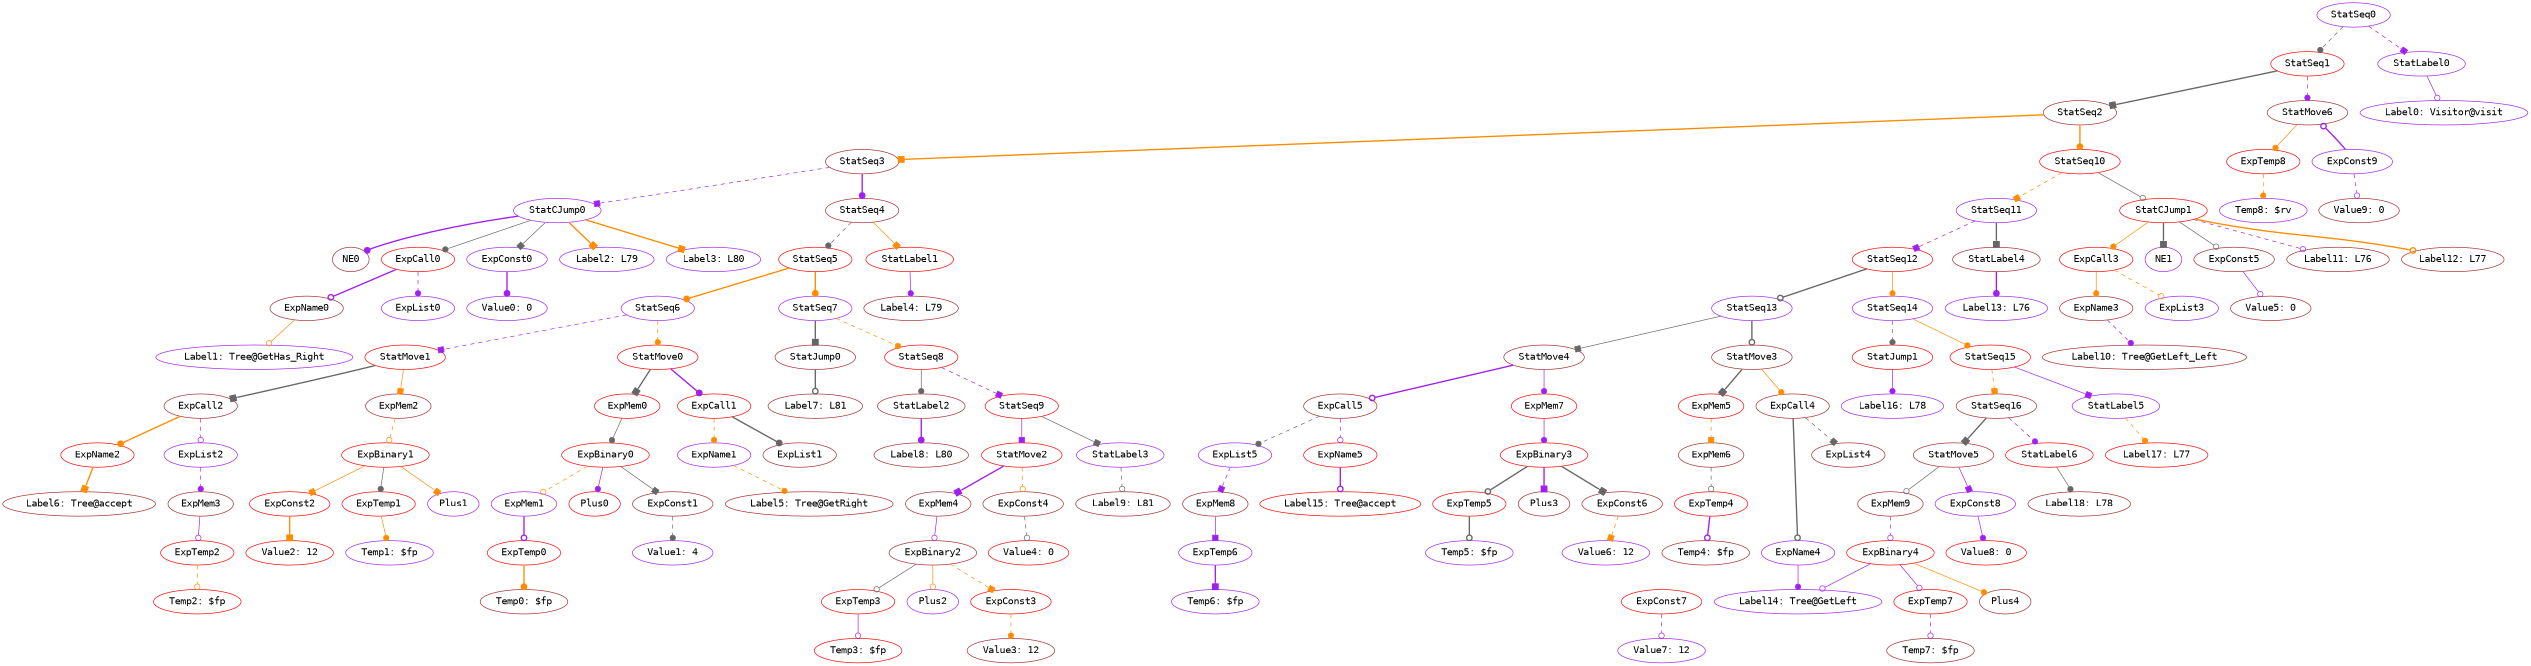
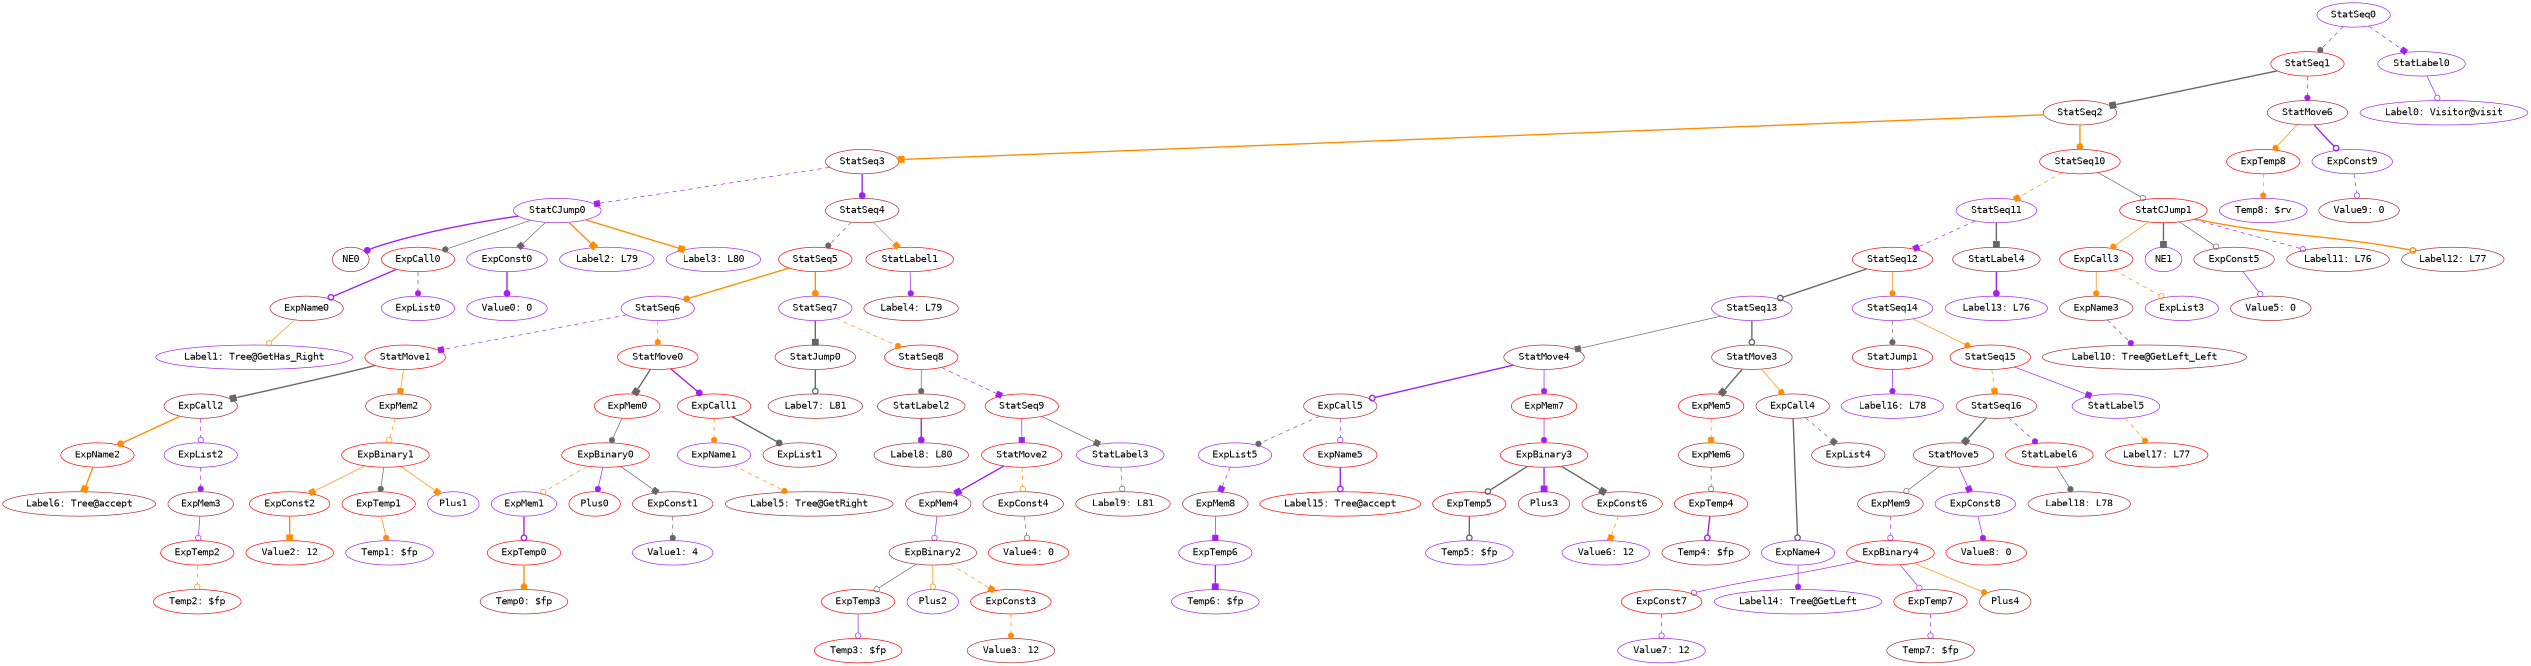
edge "ExpConst9" -> "StatMove6": reversed
edge "ExpBinary4" -> "Label14: Tree@GetLeft": now "ExpBinary4" -> "ExpConst7"
